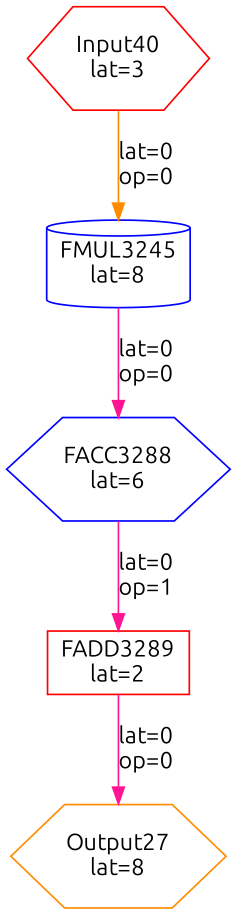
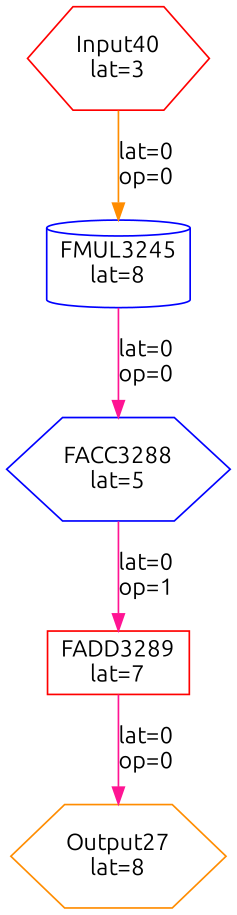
node "FACC3288 lat=6": label "FACC3288 lat=6" -> "FACC3288 lat=5"
node "FADD3289 lat=2": label "FADD3289 lat=2" -> "FADD3289 lat=7"
